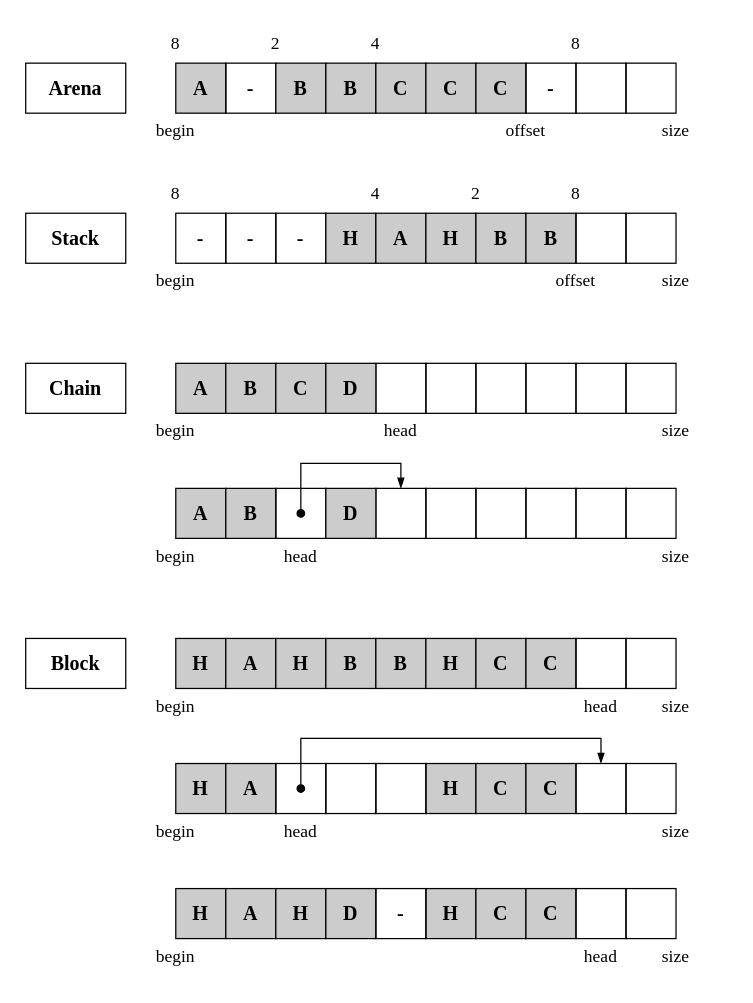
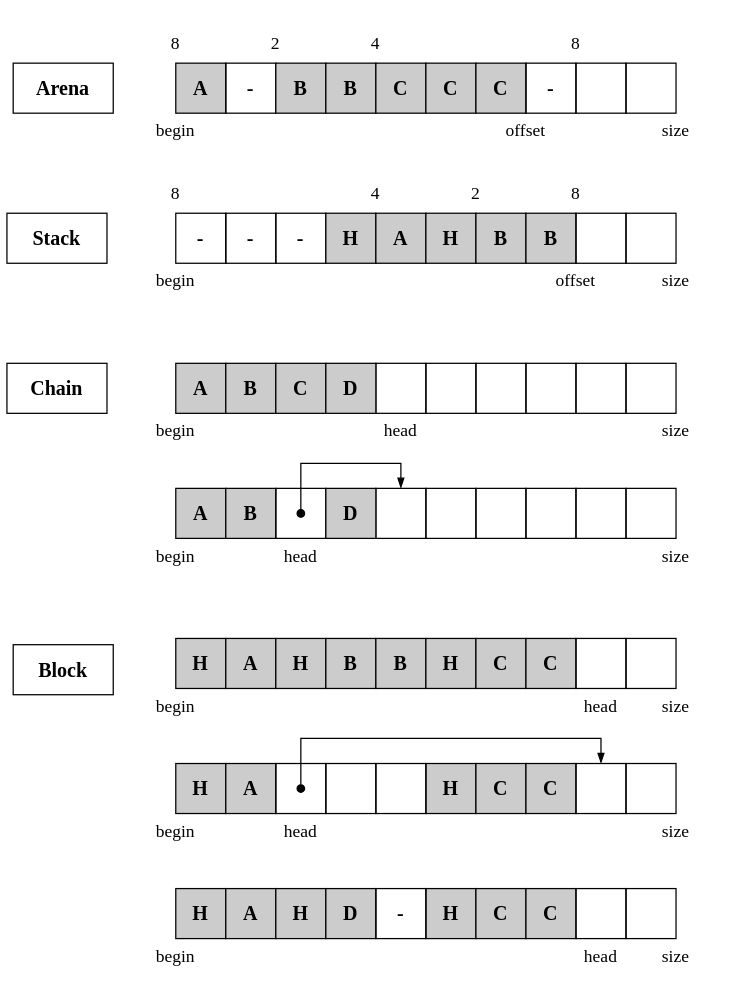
node "Arena": moved (76, 88) -> (63, 88)
node "Stack": moved (76, 238) -> (57, 238)
node "Chain": moved (76, 388) -> (57, 388)
node "Block": moved (76, 663) -> (63, 669)
